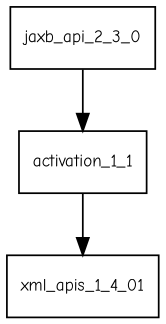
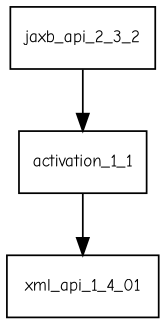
node "jaxb_api_2_3_0": label "jaxb_api_2_3_0" -> "jaxb_api_2_3_2"
node "xml_apis_1_4_01": label "xml_apis_1_4_01" -> "xml_api_1_4_01"
